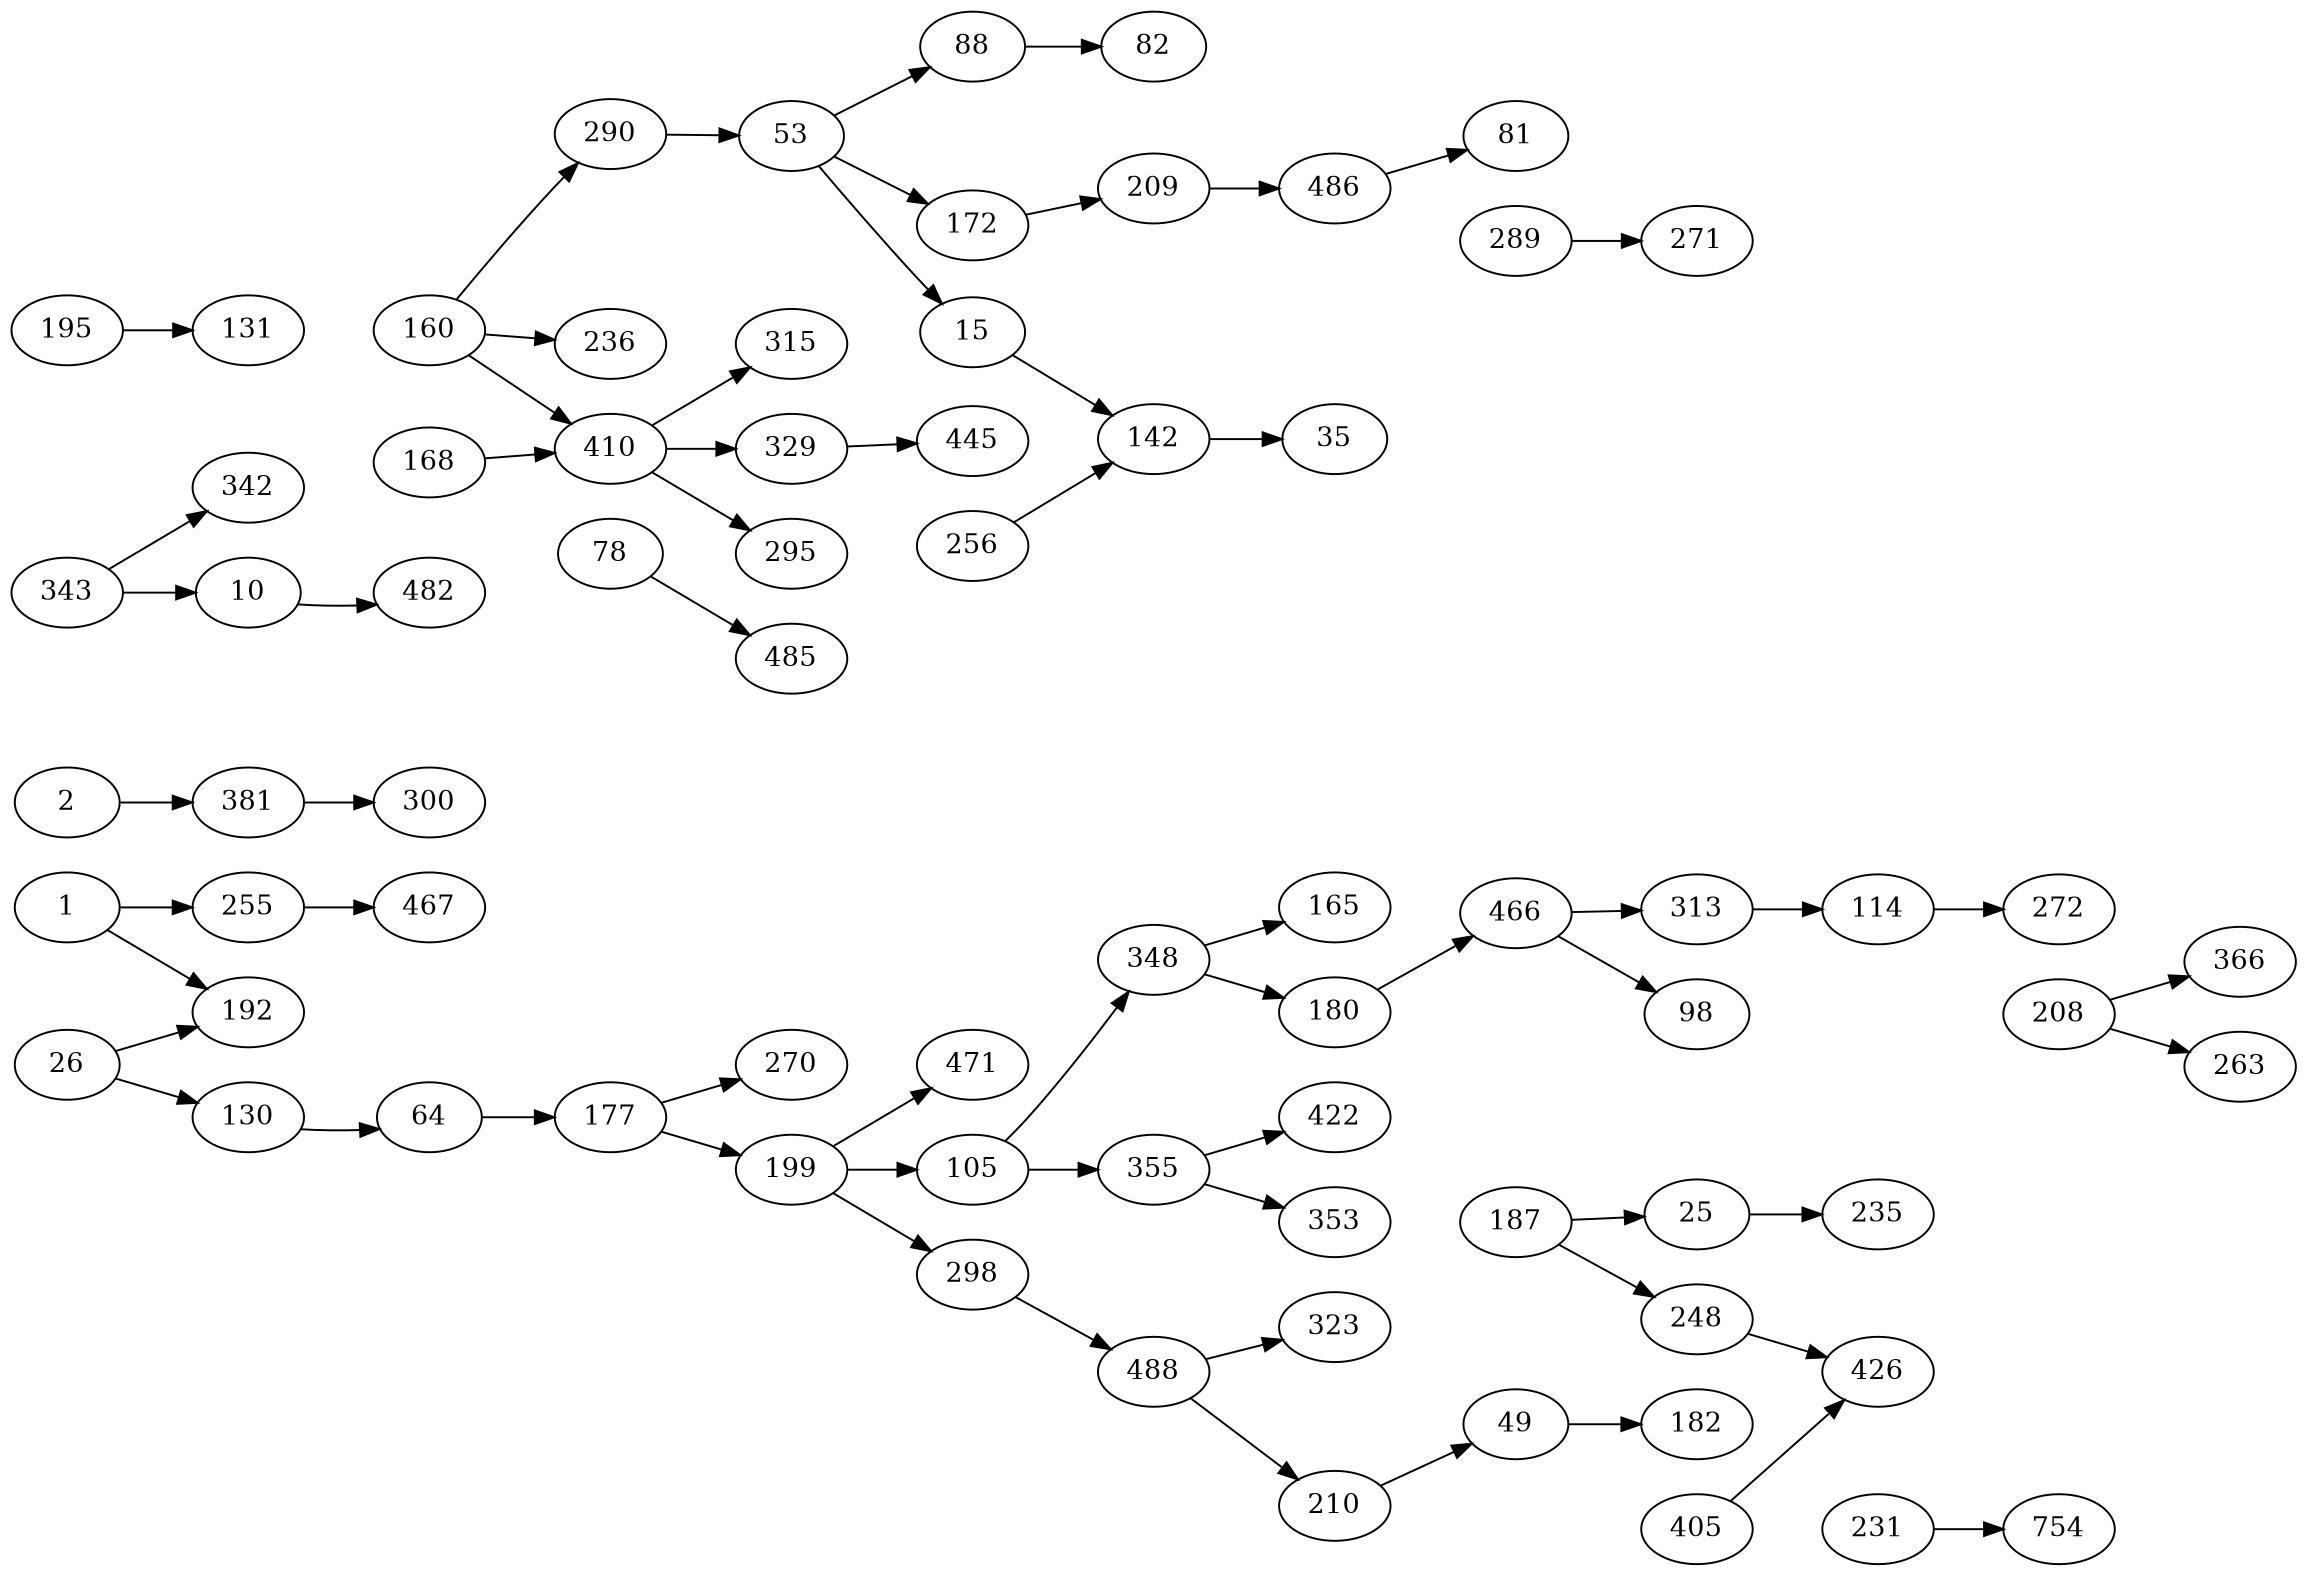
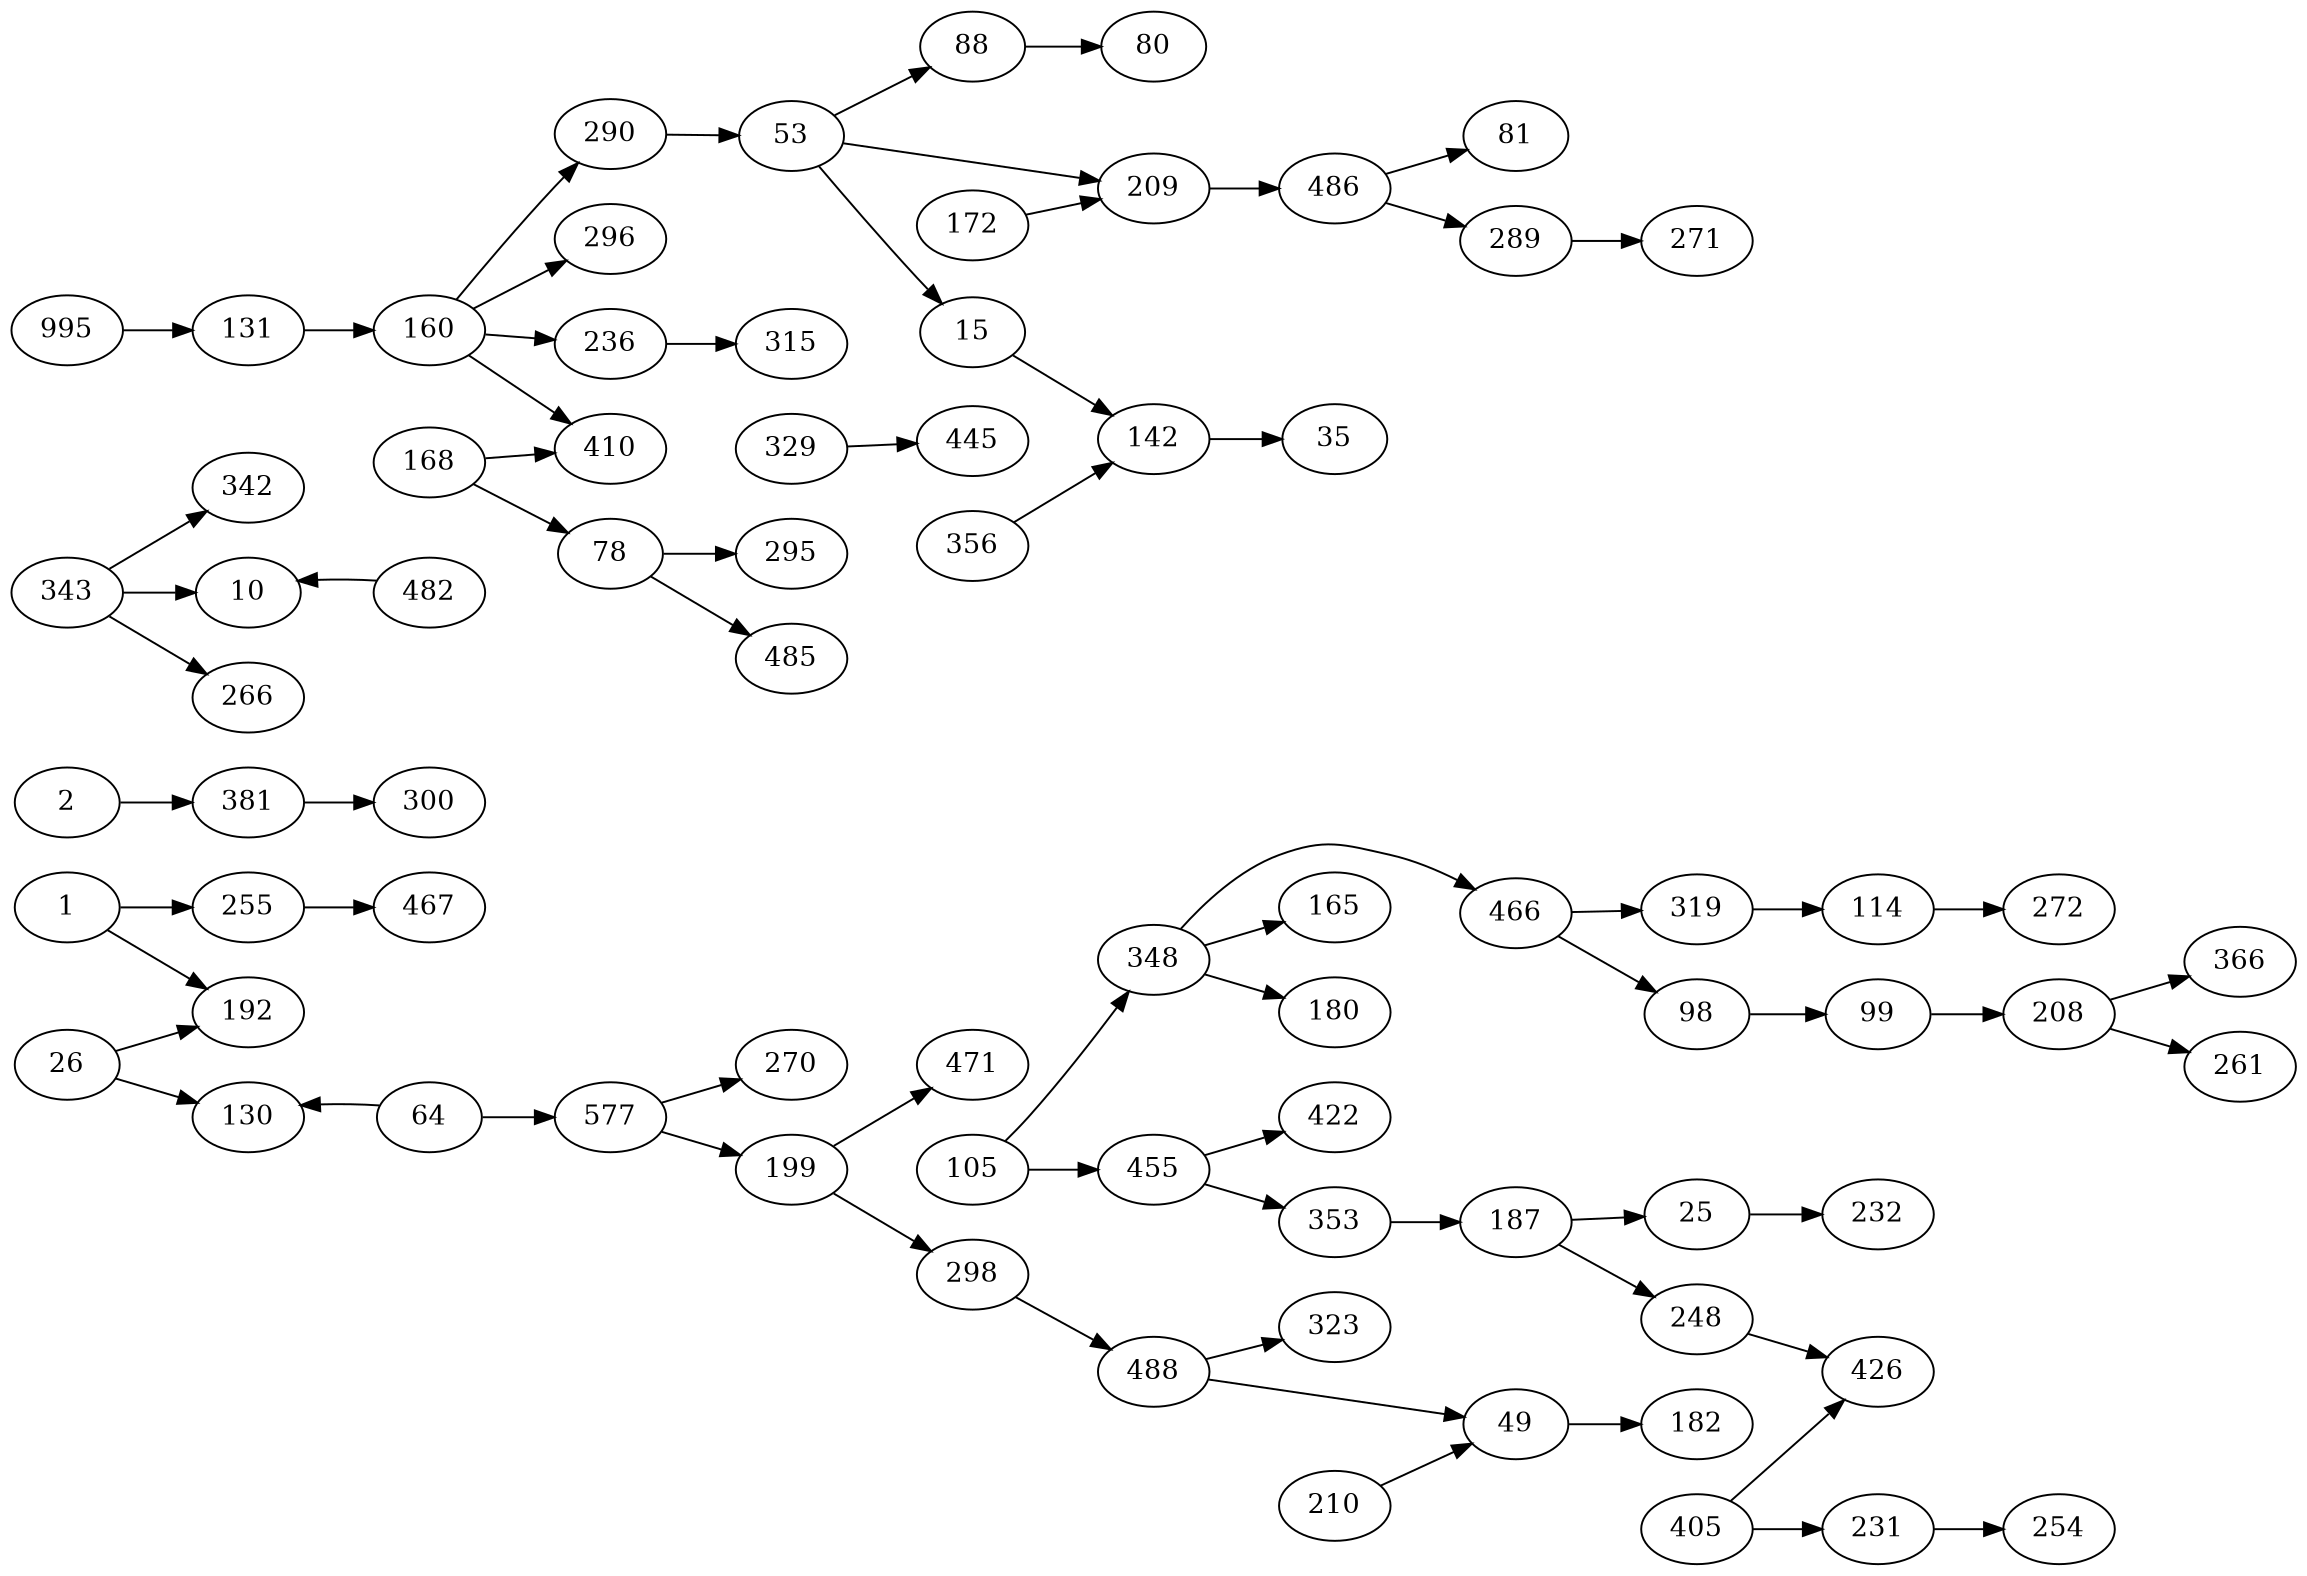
node "82": label "82" -> "80"
edge "53" -> "172": now "53" -> "209"
edge "486" -> "289": added
node "296": added
node "195": label "195" -> "995"
edge "131" -> "160": added
edge "410" -> "315": now "236" -> "315"
edge "410" -> "329": removed
edge "410" -> "295": now "78" -> "295"
edge "168" -> "78": added
node "256": label "256" -> "356"
edge "10" -> "482": reversed
node "266": added
node "313": label "313" -> "319"
edge "180" -> "466": now "348" -> "466"
node "99": added
node "263": label "263" -> "261"
node "177": label "177" -> "577"
edge "130" -> "64": reversed
edge "199" -> "105": removed
node "355": label "355" -> "455"
node "235": label "235" -> "232"
edge "353" -> "187": added
edge "488" -> "210": now "488" -> "49"
edge "405" -> "231": added
node "754": label "754" -> "254"
